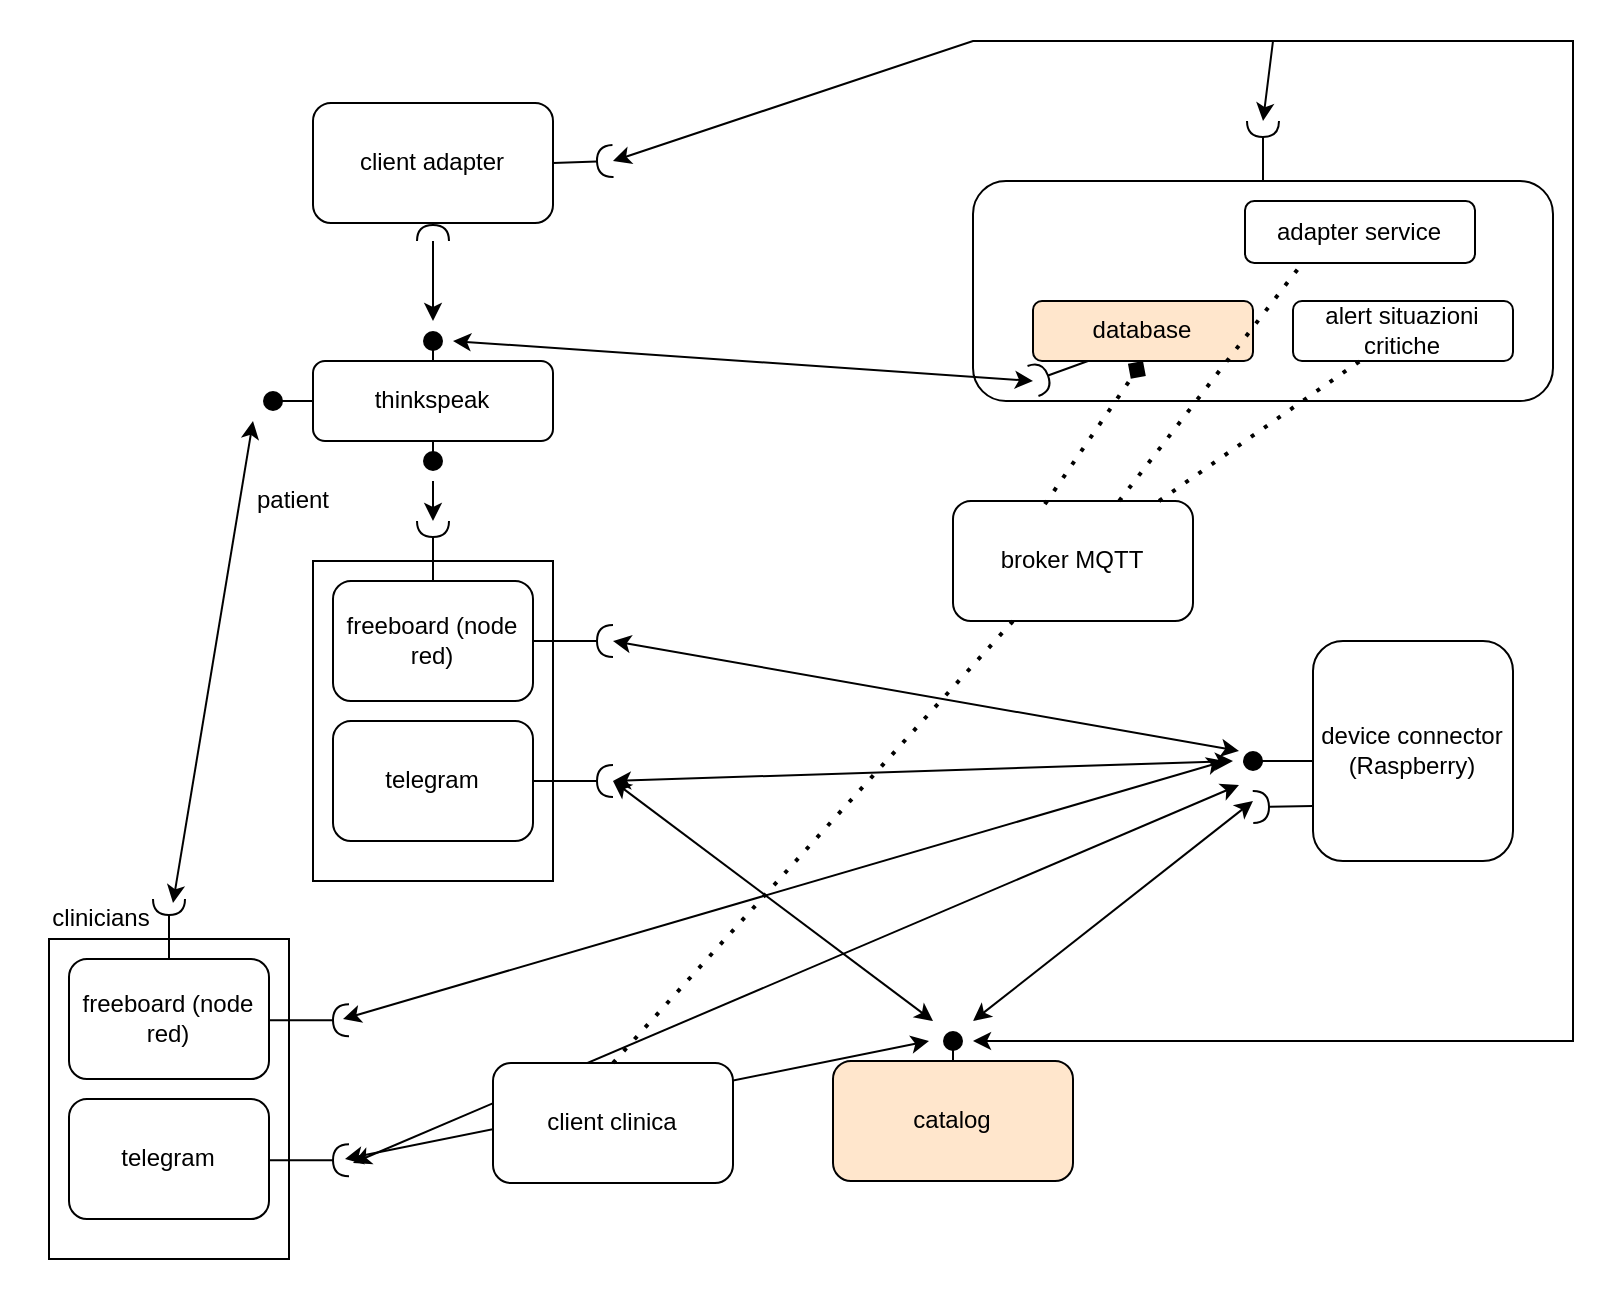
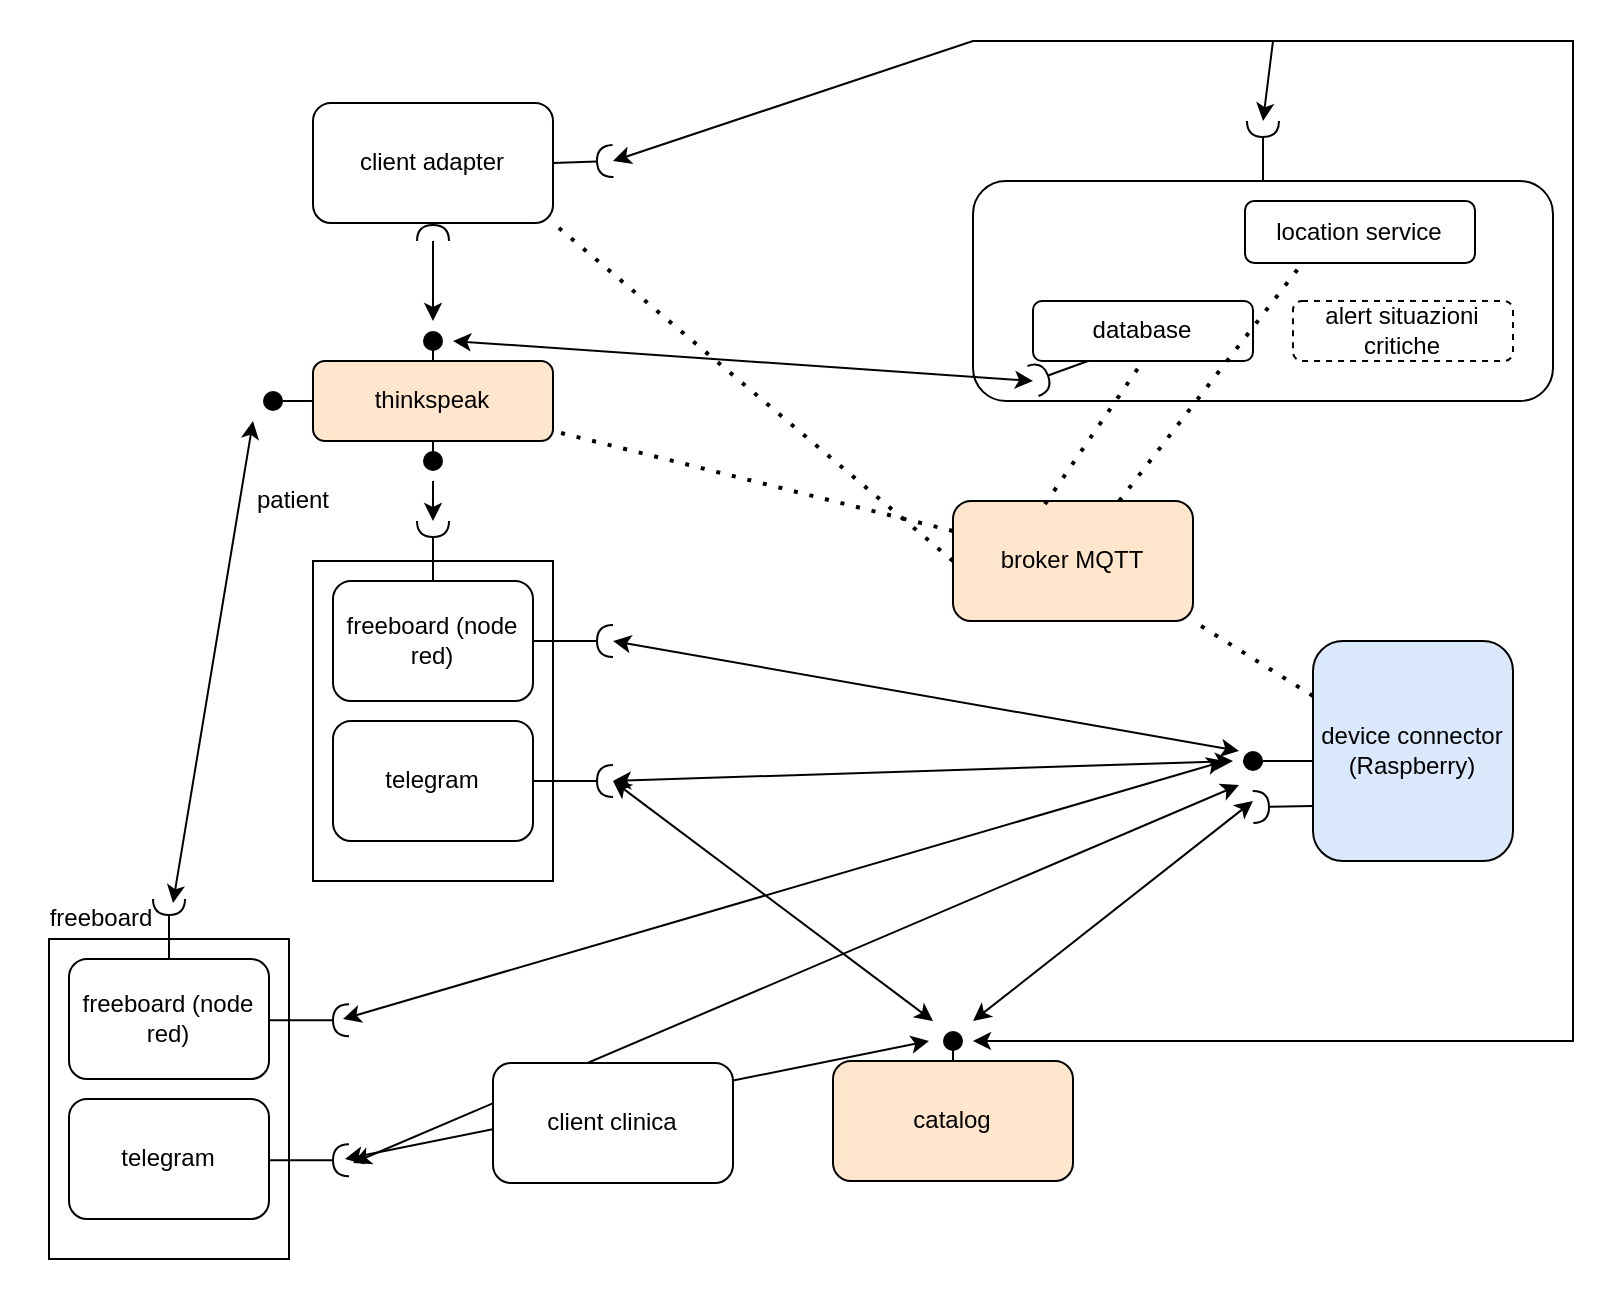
node "adapter service": label "adapter service" -> "location service"
node "database": fillcolor #ffe6cc -> #ffffff
node "alert situazioni critiche": style solid -> dashed
edge "broker MQTT" -> "database": arrowhead diamond -> none
node "thinkspeak": fillcolor #ffffff -> #ffe6cc
edge "alert situazioni critiche" -- "broker MQTT": now "thinkspeak" -- "broker MQTT"
edge "client adapter" -- "broker MQTT": added
node "broker MQTT": fillcolor #ffffff -> #ffe6cc
edge "broker MQTT" -- "device connector (Raspberry)": added
node "device connector (Raspberry)": fillcolor #ffffff -> #dae8fc
node "clinicians": label "clinicians" -> "freeboard"
edge "broker MQTT" -- "client clinica": removed
